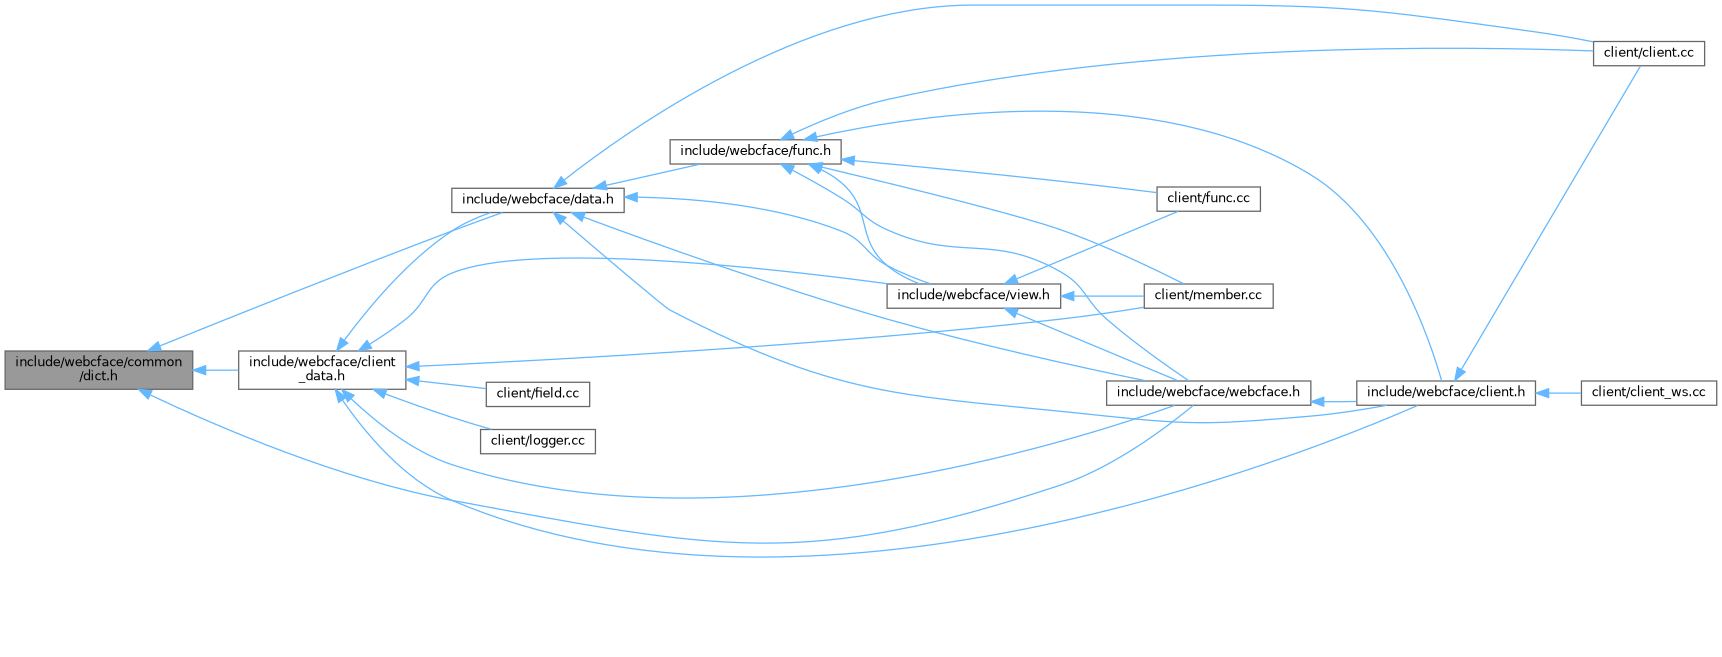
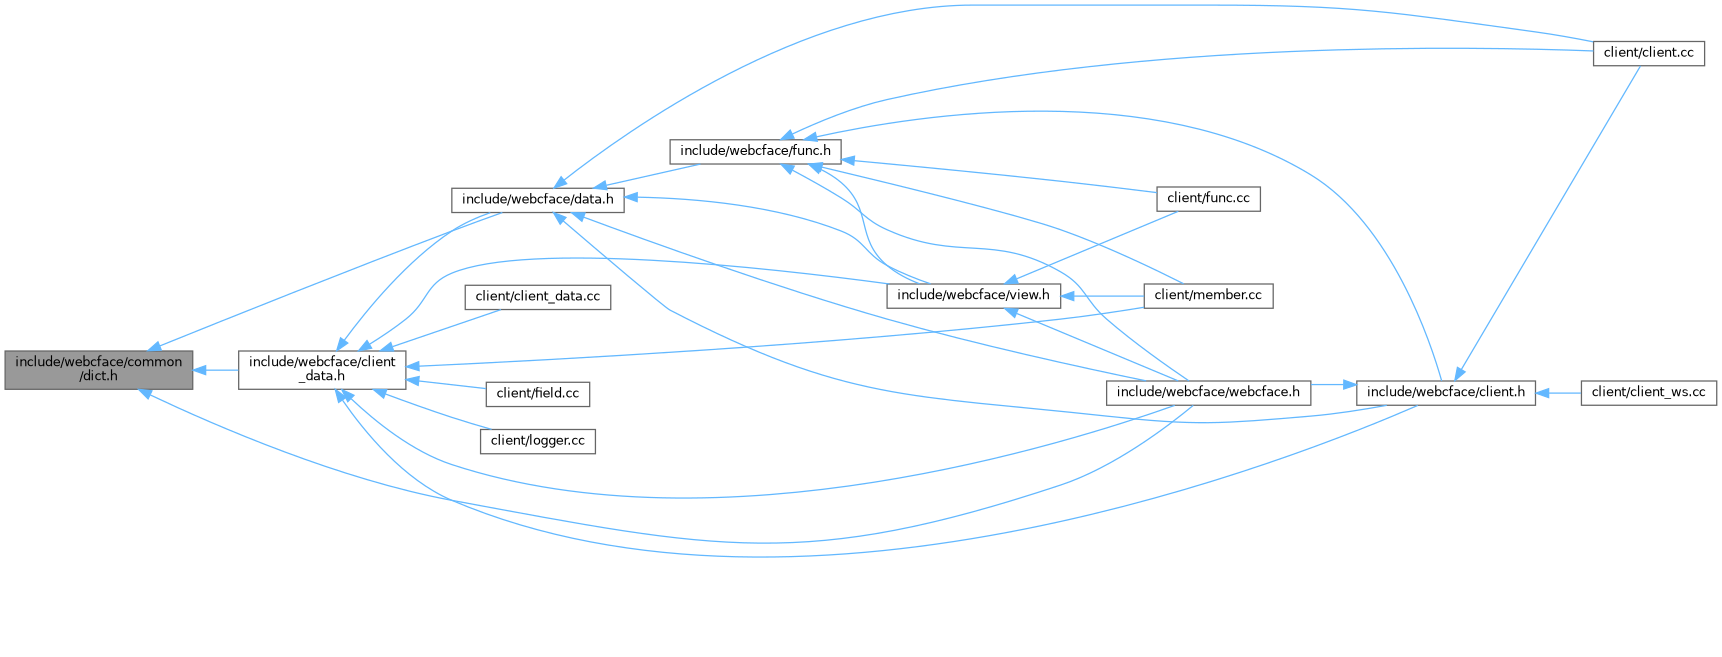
node "client/client_data.cc": added
edge "include/webcface/client.h" -> "include/webcface/webcface.h": reversed
